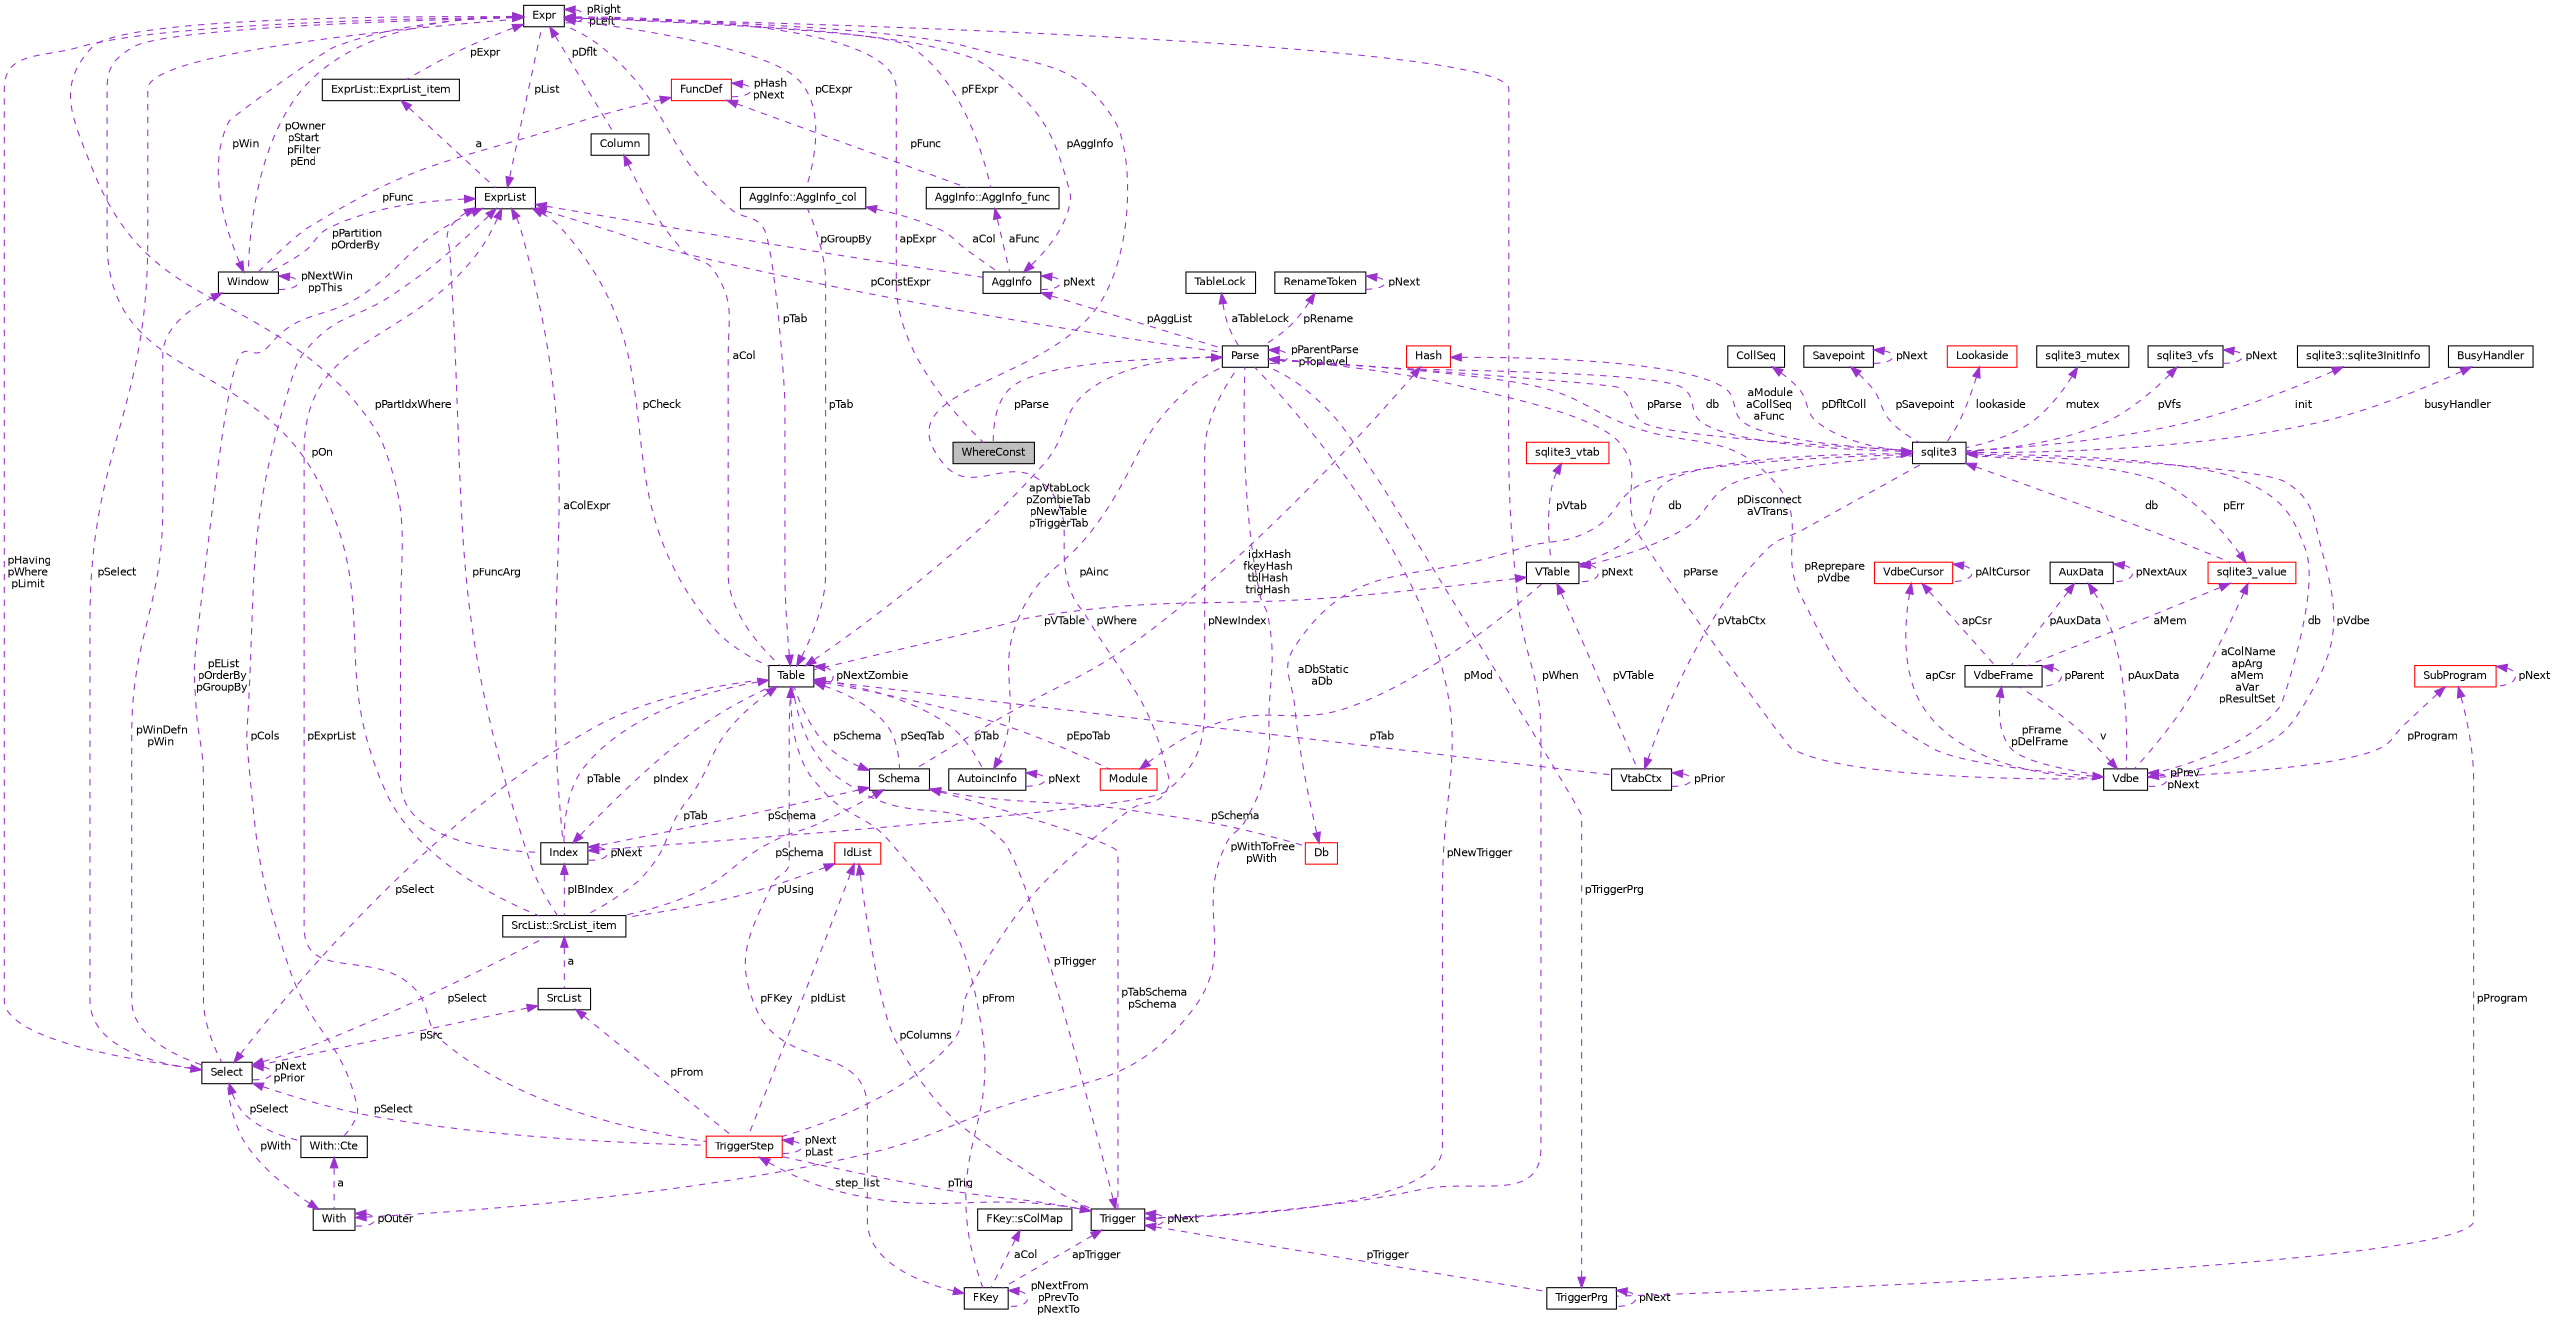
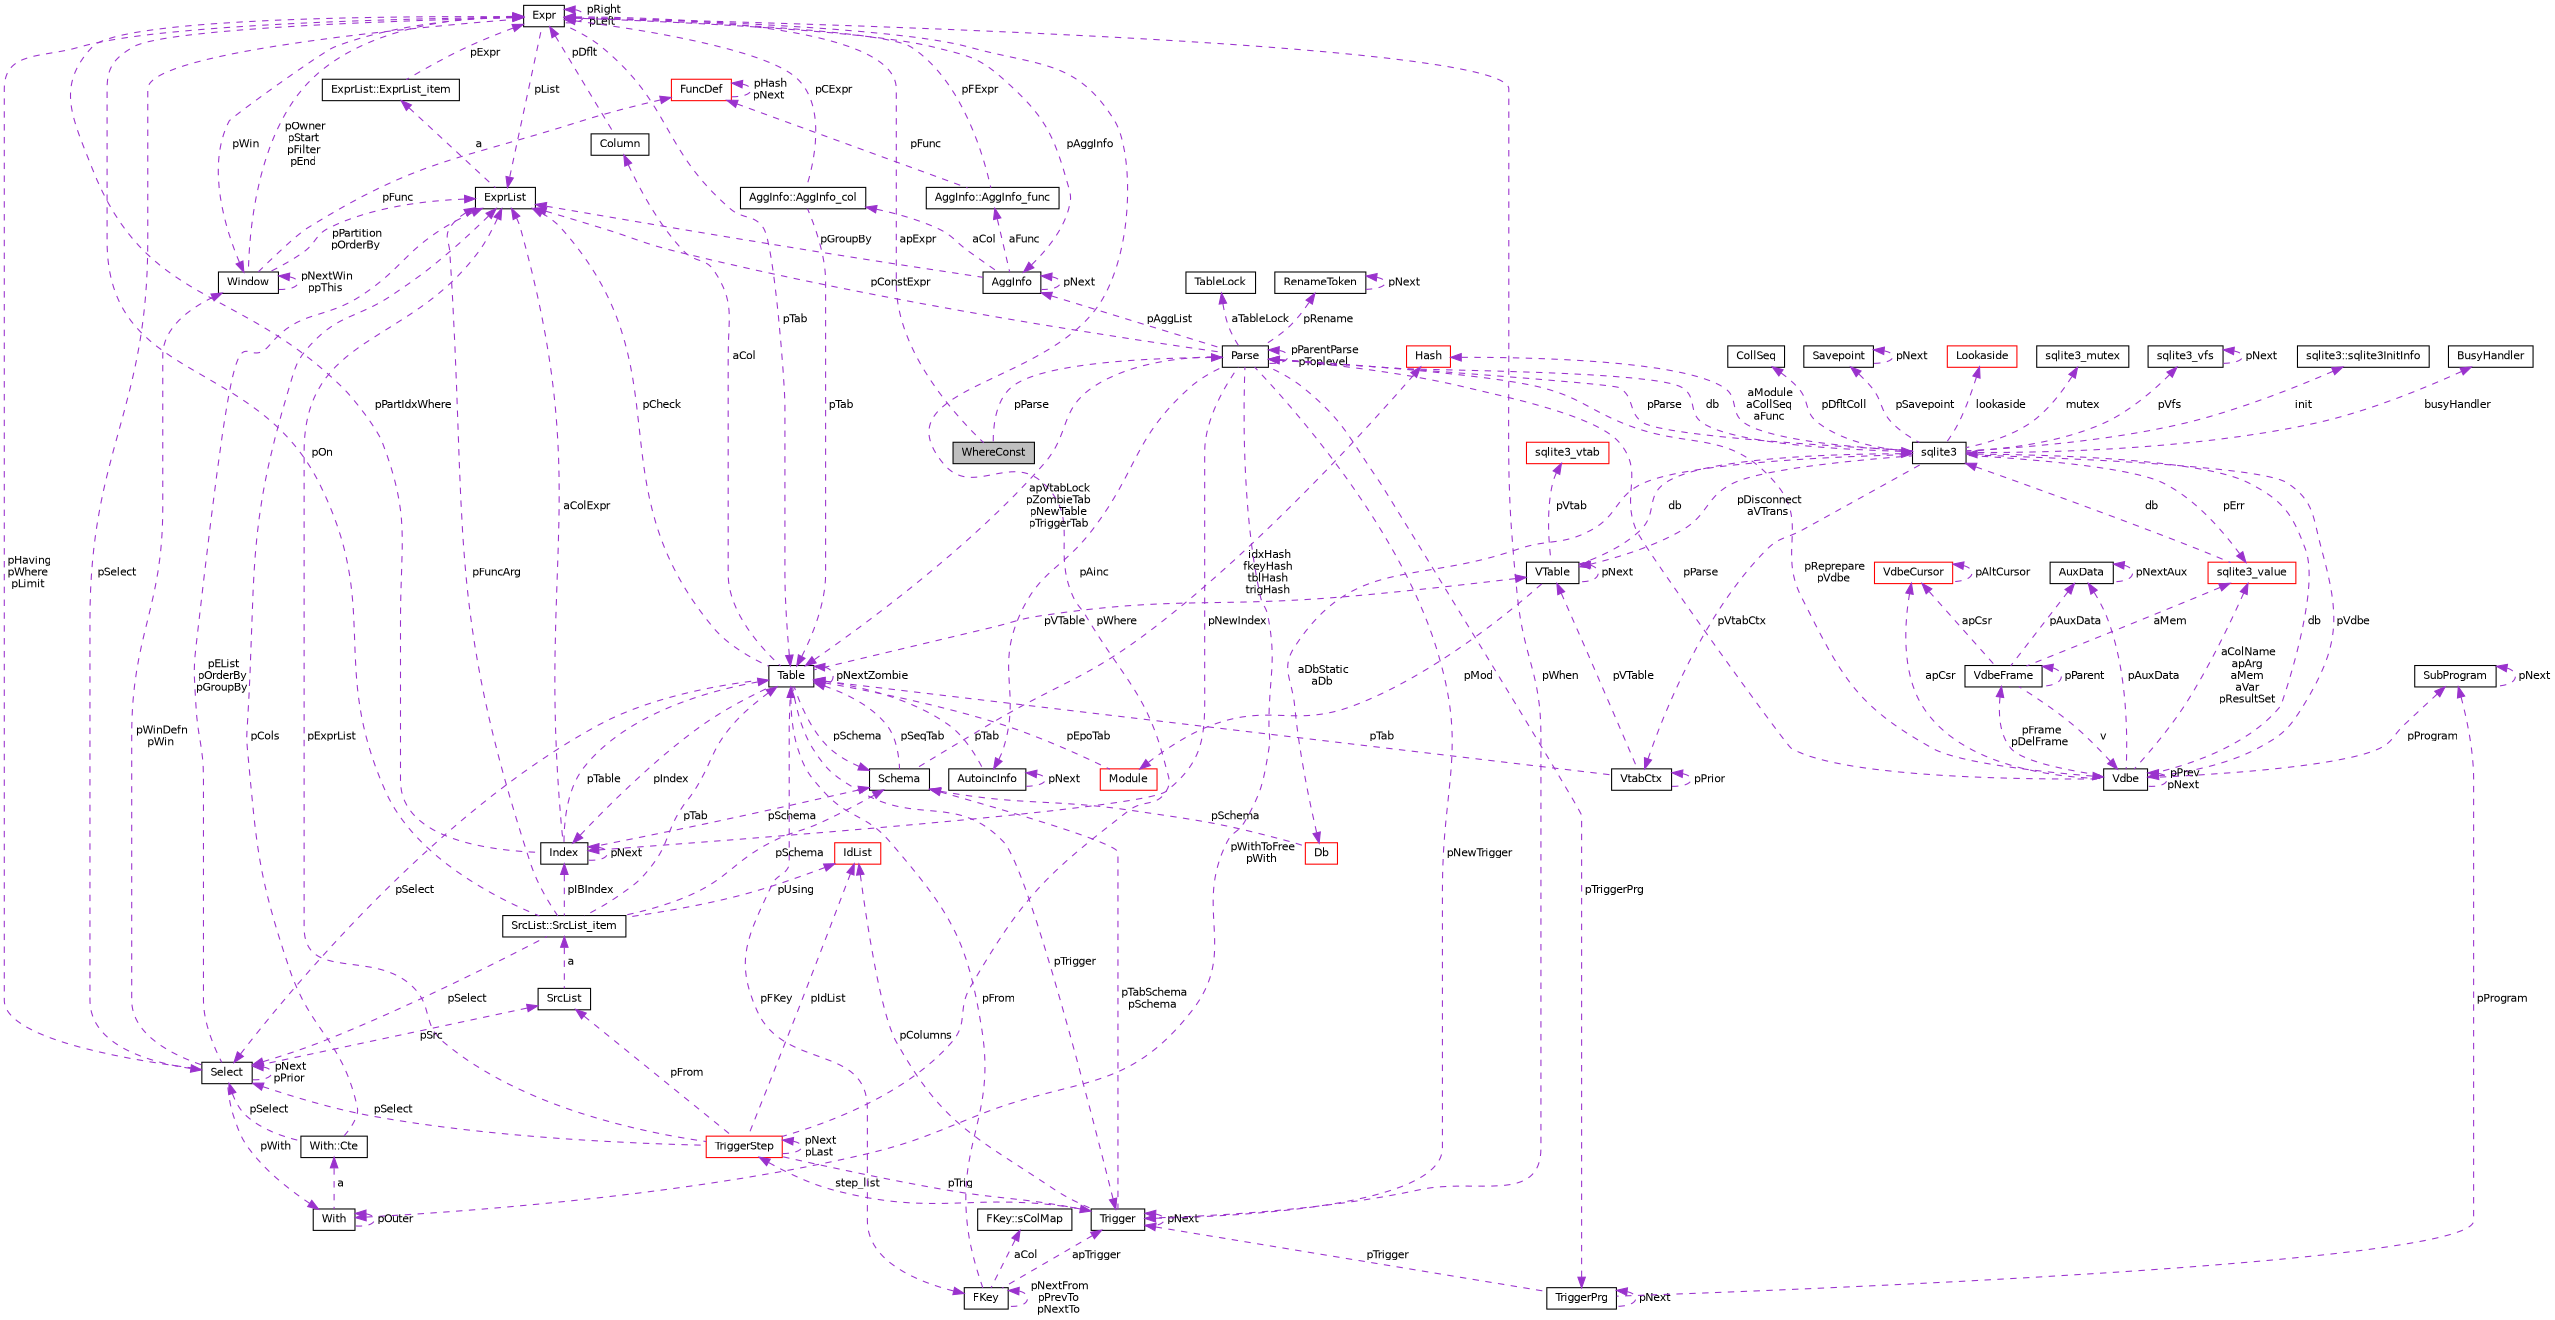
node "SubProgram": color red -> black
